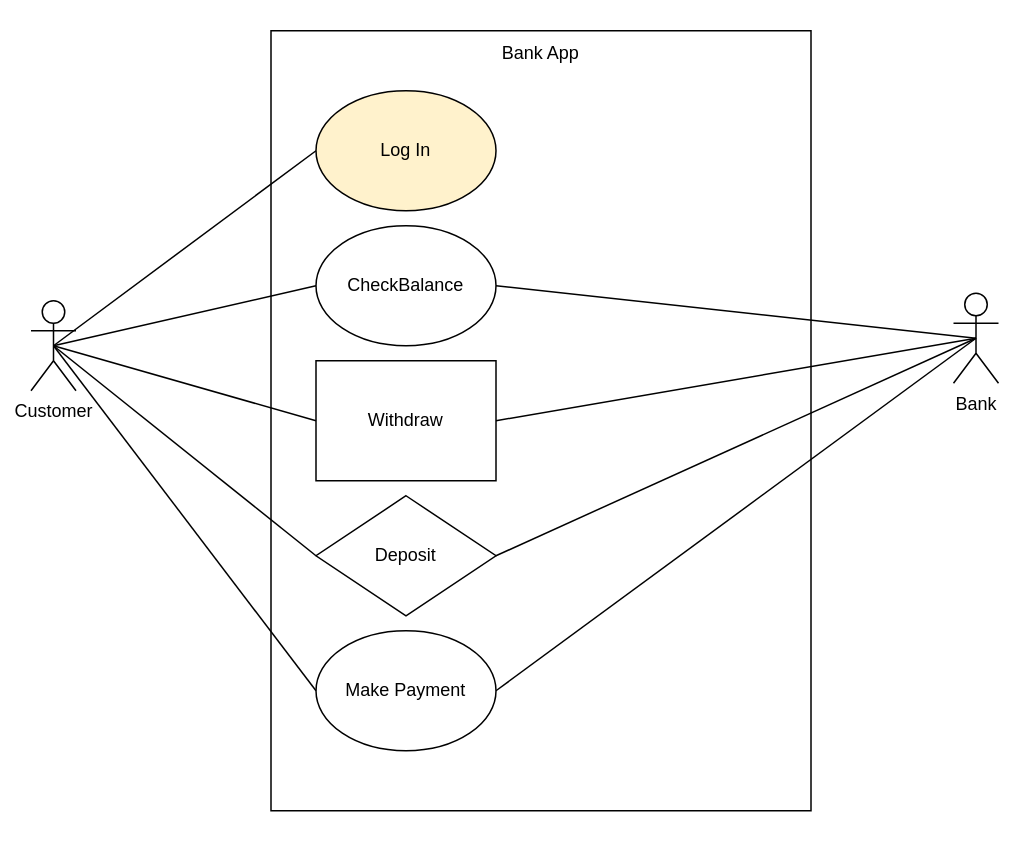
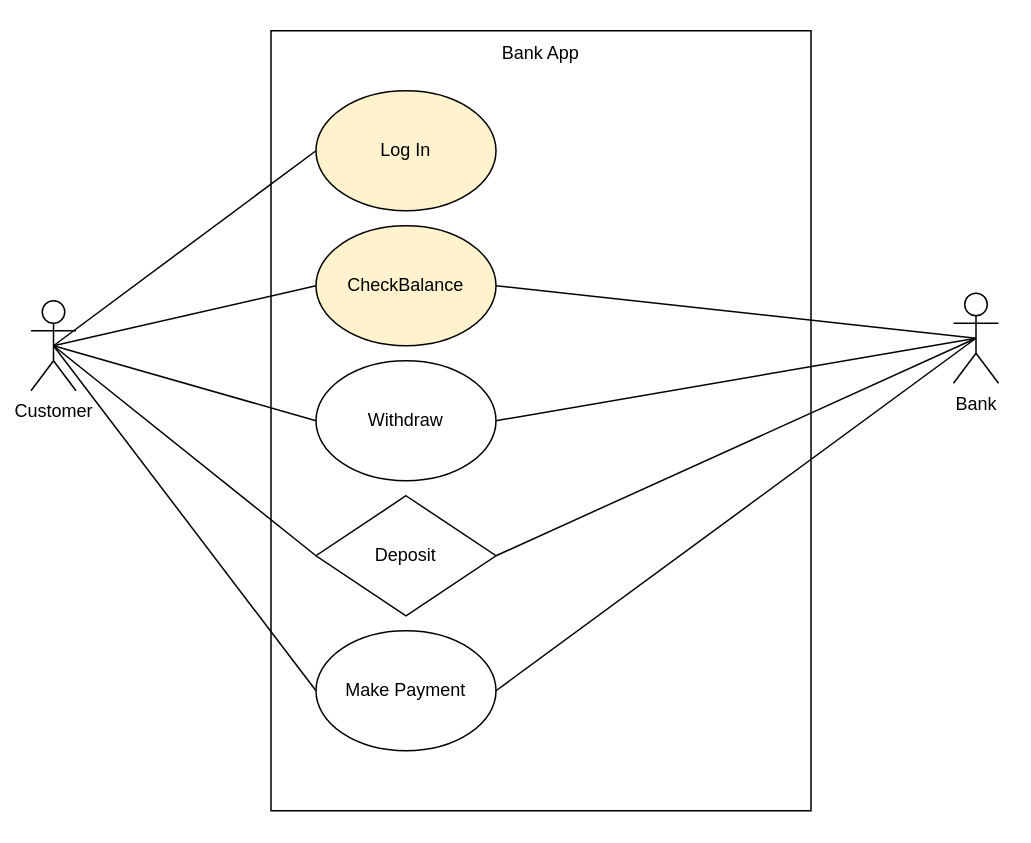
node "CheckBalance": fillcolor #ffffff -> #fff2cc
node "Withdraw": shape rectangle -> ellipse
